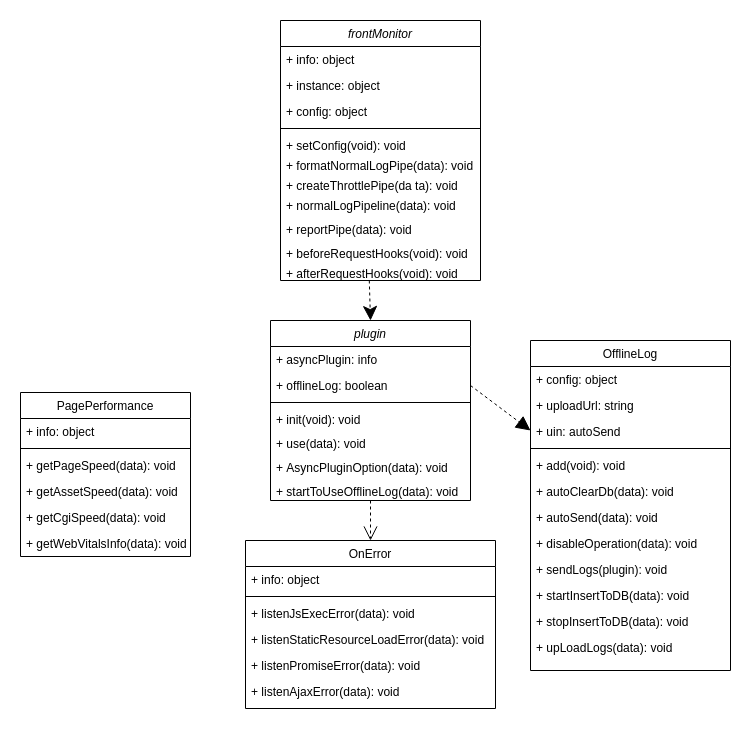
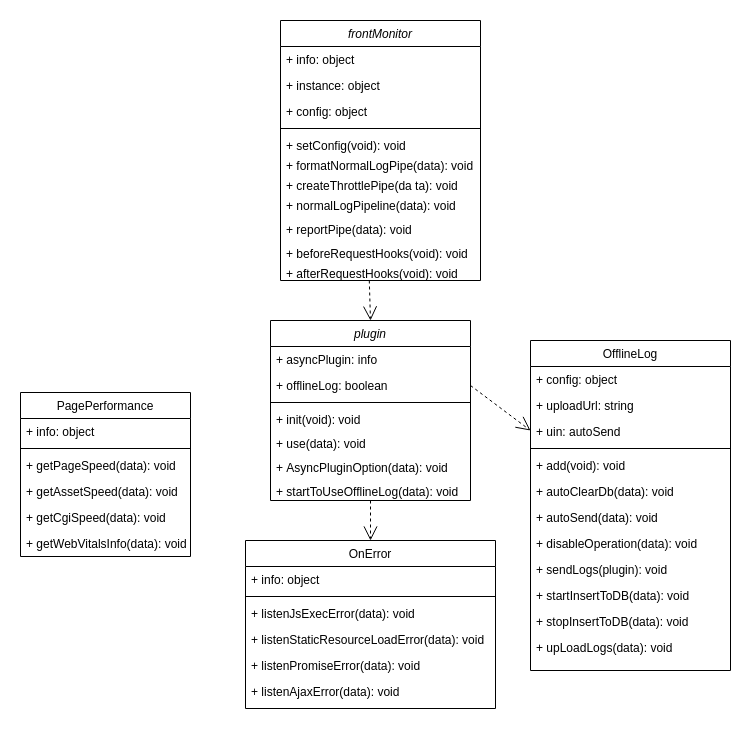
edge "+ afterRequestHooks(void): void" -> "plugin": arrowhead classic -> open
edge "+ offlineLog: boolean" -> "OfflineLog": arrowhead block -> open
